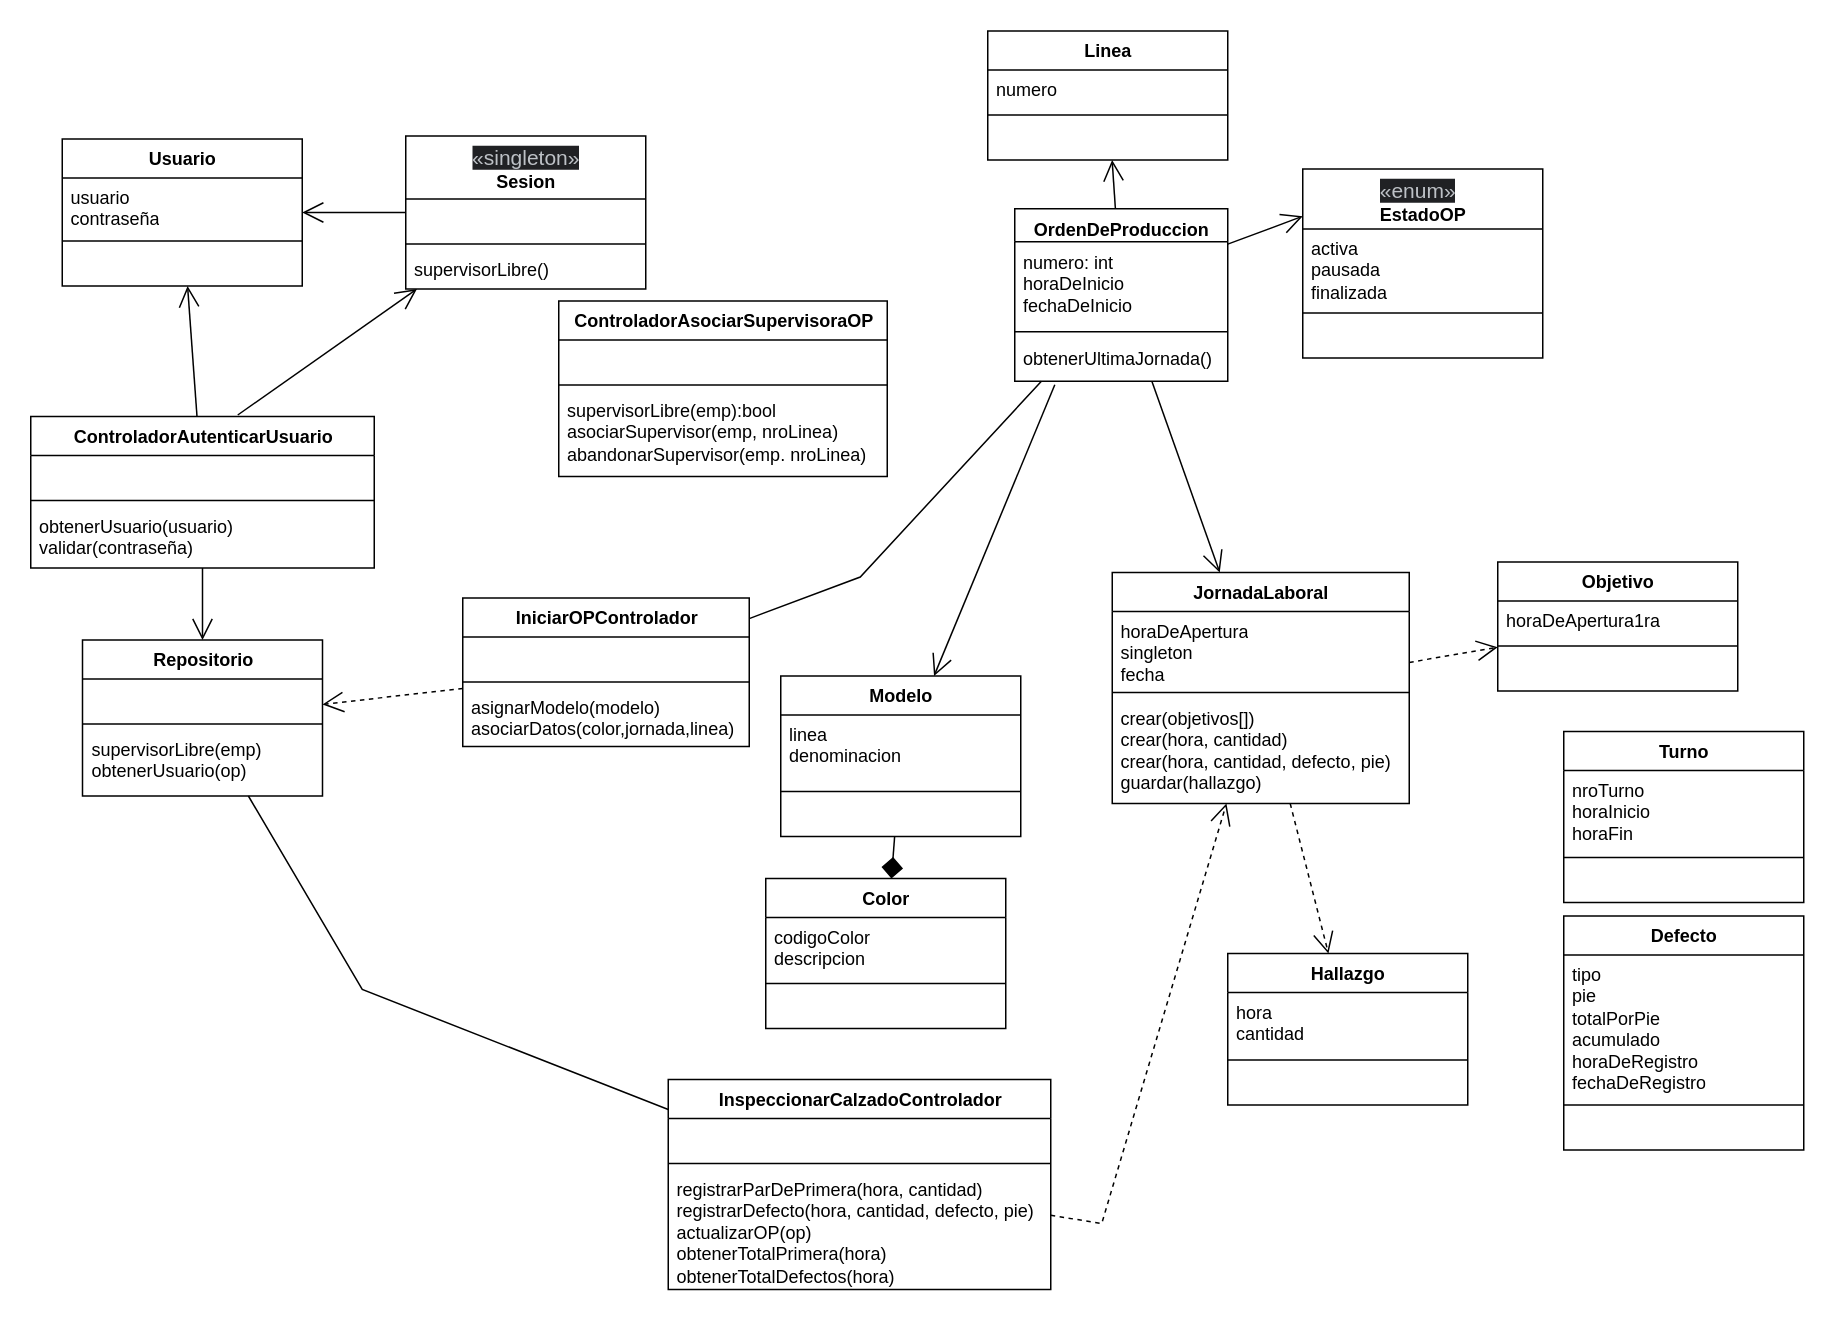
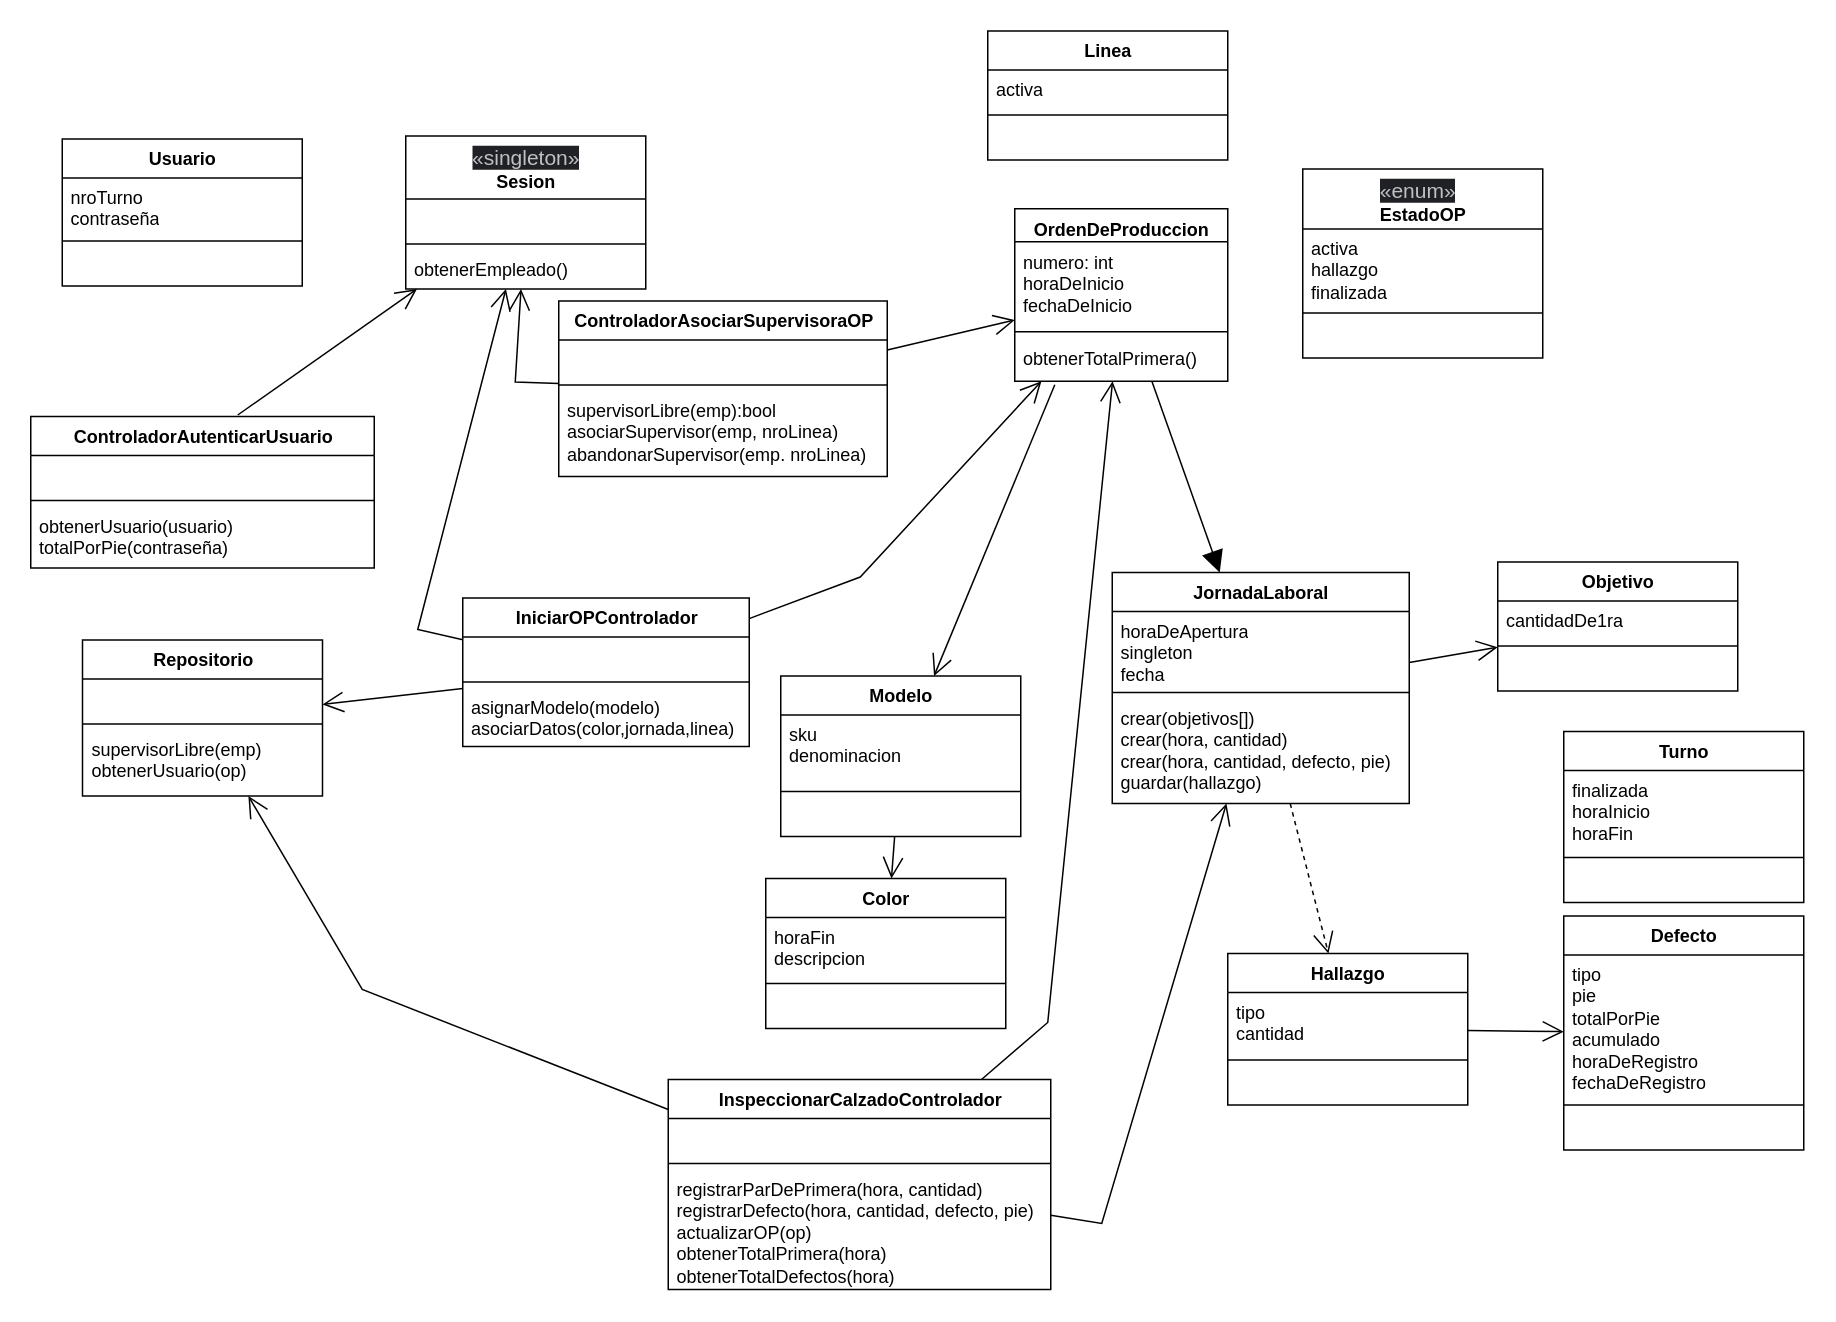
node "numero": label "numero" -> "activa"
edge "OrdenDeProduccion" -> "Linea": removed
node "usuario contraseña": label "usuario contraseña" -> "nroTurno contraseña"
edge "«singleton» Sesion" -> "Usuario": removed
edge "numero: int horaDeInicio fechaDeInicio" -> "«enum» EstadoOP": removed
node "supervisorLibre()": label "supervisorLibre()" -> "obtenerEmpleado()"
node "activa pausada finalizada": label "activa pausada finalizada" -> "activa hallazgo finalizada"
edge "ControladorAsociarSupervisoraOP" -> "OrdenDeProduccion": added
edge "ControladorAutenticarUsuario" -> "Usuario": removed
edge "ControladorAsociarSupervisoraOP" -> "«singleton» Sesion": added
node "obtenerUltimaJornada()": label "obtenerUltimaJornada()" -> "obtenerTotalPrimera()"
edge "OrdenDeProduccion" -- "IniciarOPControlador": arrowhead none -> open
edge "IniciarOPControlador" -> "«singleton» Sesion": added
node "obtenerUsuario(usuario) validar(contraseña)": label "obtenerUsuario(usuario) validar(contraseña)" -> "obtenerUsuario(usuario) totalPorPie(contraseña)"
edge "OrdenDeProduccion" -> "JornadaLaboral": arrowhead open -> block
edge "ControladorAutenticarUsuario" -> "Repositorio": removed
node "horaDeApertura1ra": label "horaDeApertura1ra" -> "cantidadDe1ra"
edge "JornadaLaboral" -> "Objetivo": style dashed -> solid
edge "IniciarOPControlador" -> "Repositorio": style dashed -> solid
edge "InspeccionarCalzadoControlador" -> "OrdenDeProduccion": added
node "linea denominacion": label "linea denominacion" -> "sku denominacion"
edge "Repositorio" -- "InspeccionarCalzadoControlador": arrowhead none -> open
node "nroTurno horaInicio horaFin": label "nroTurno horaInicio horaFin" -> "finalizada horaInicio horaFin"
edge "Modelo" -> "Color": arrowhead diamond -> open
node "codigoColor descripcion": label "codigoColor descripcion" -> "horaFin descripcion"
node "hora cantidad": label "hora cantidad" -> "tipo cantidad"
edge "Hallazgo" -> "Defecto": added
edge "InspeccionarCalzadoControlador" -> "JornadaLaboral": style dashed -> solid
